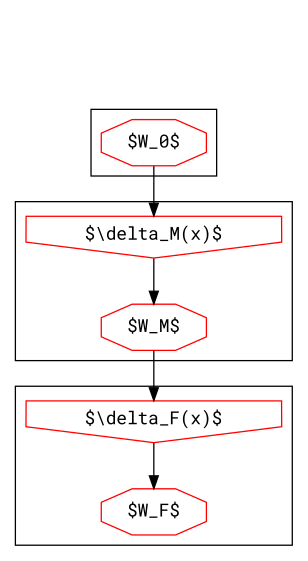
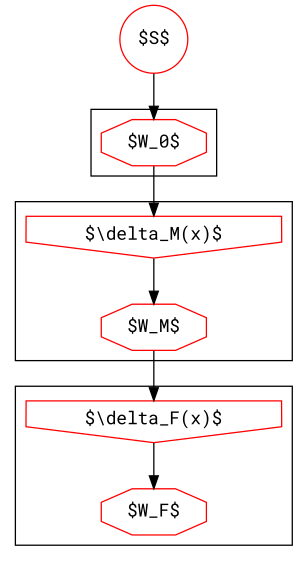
node "$S$": added
